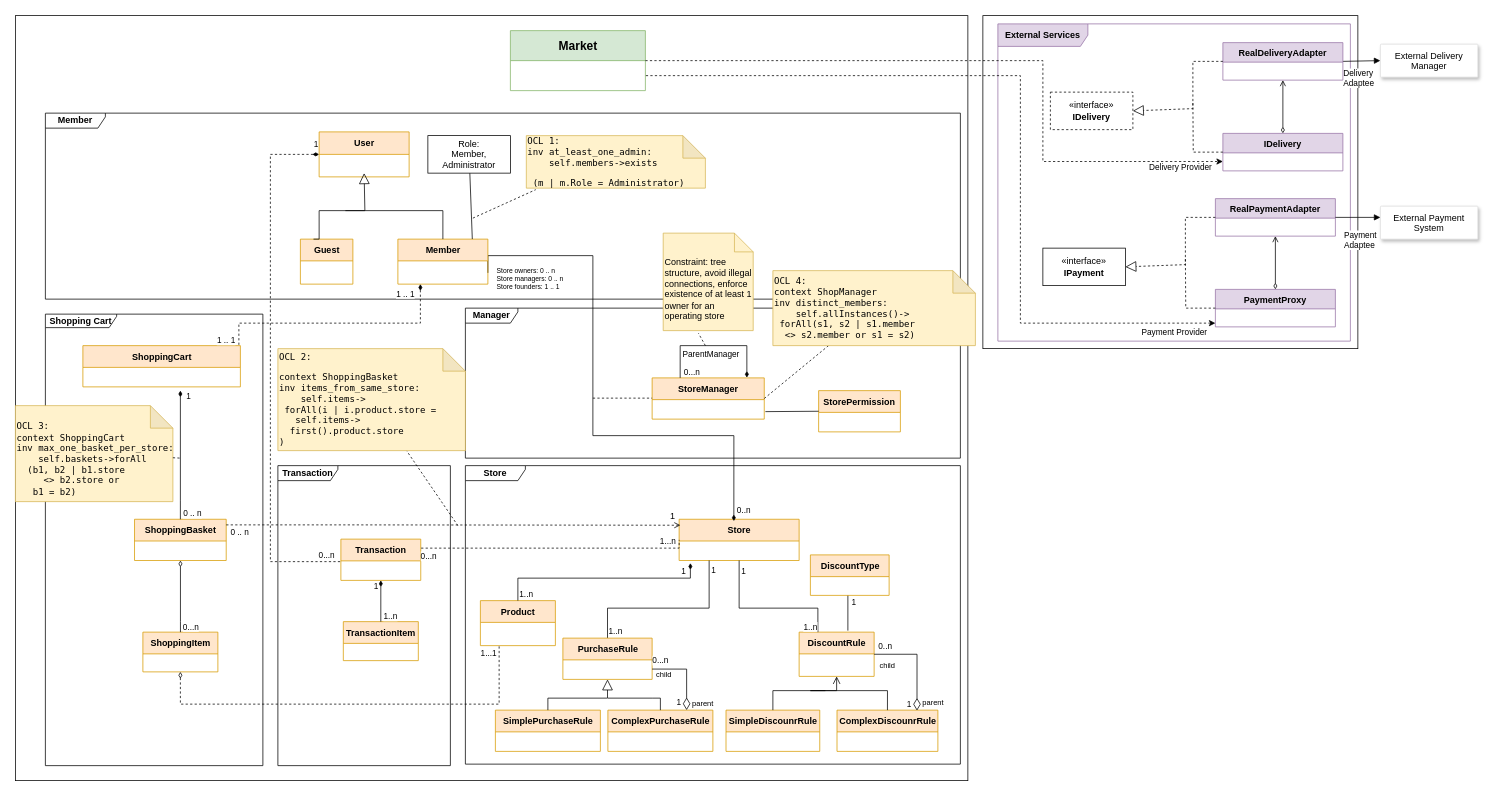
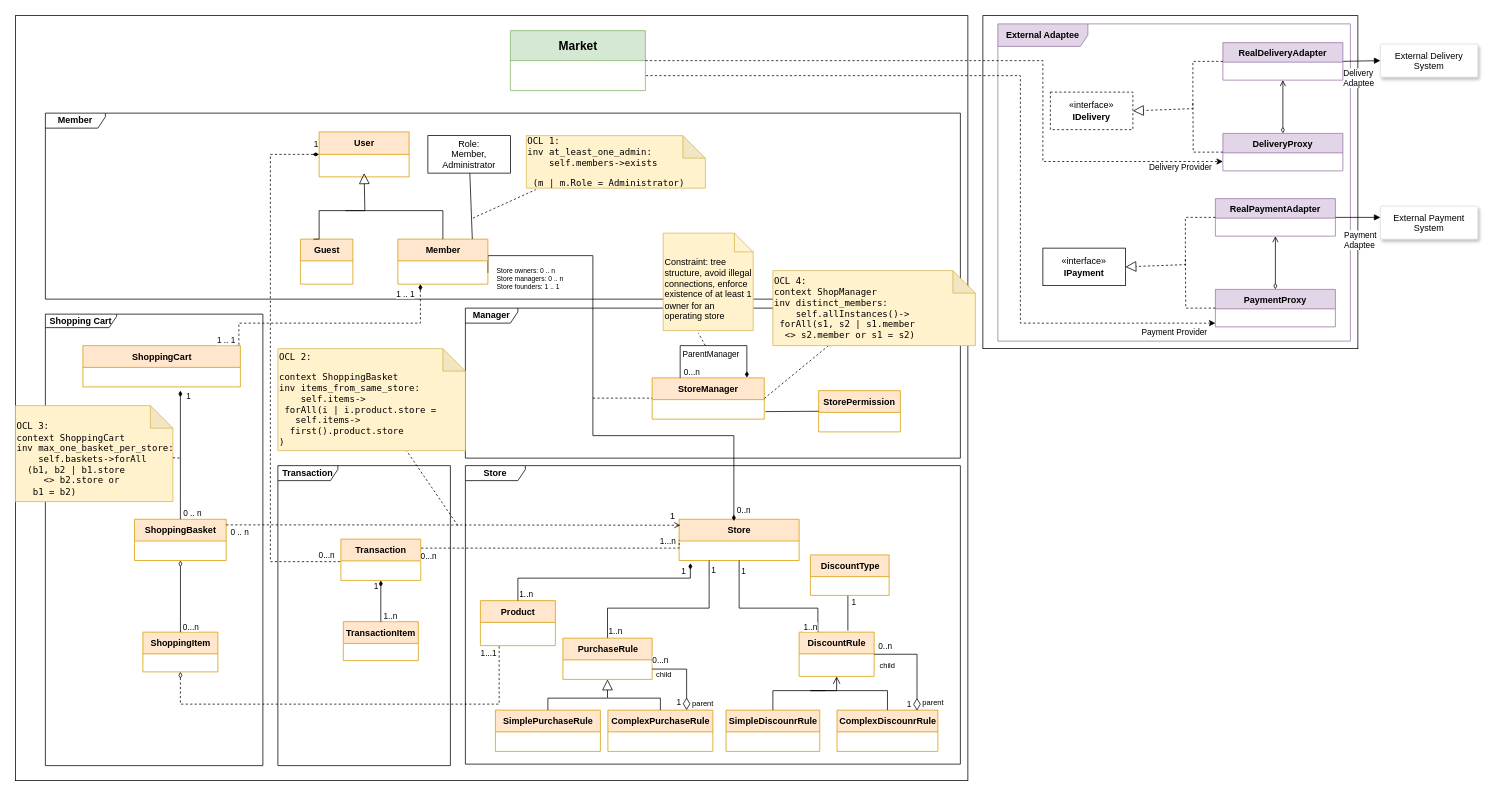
node "External Services": label "External Services" -> "External Adaptee"
node "External Delivery Manager": label "External Delivery Manager" -> "External Delivery System"
node "IDelivery": label "IDelivery" -> "DeliveryProxy"
